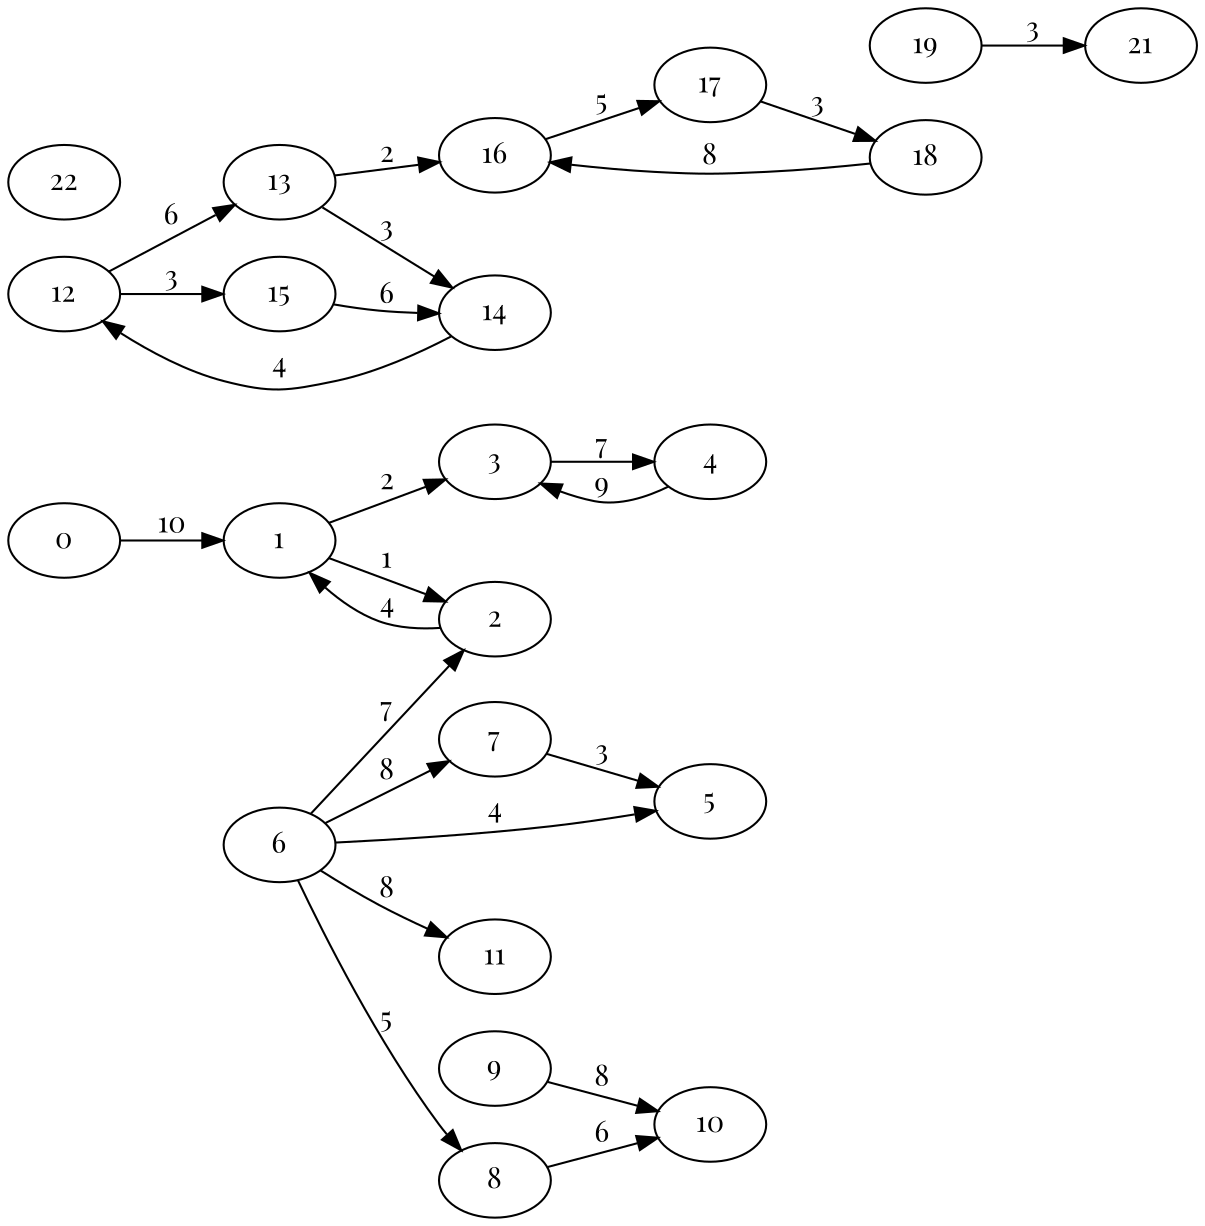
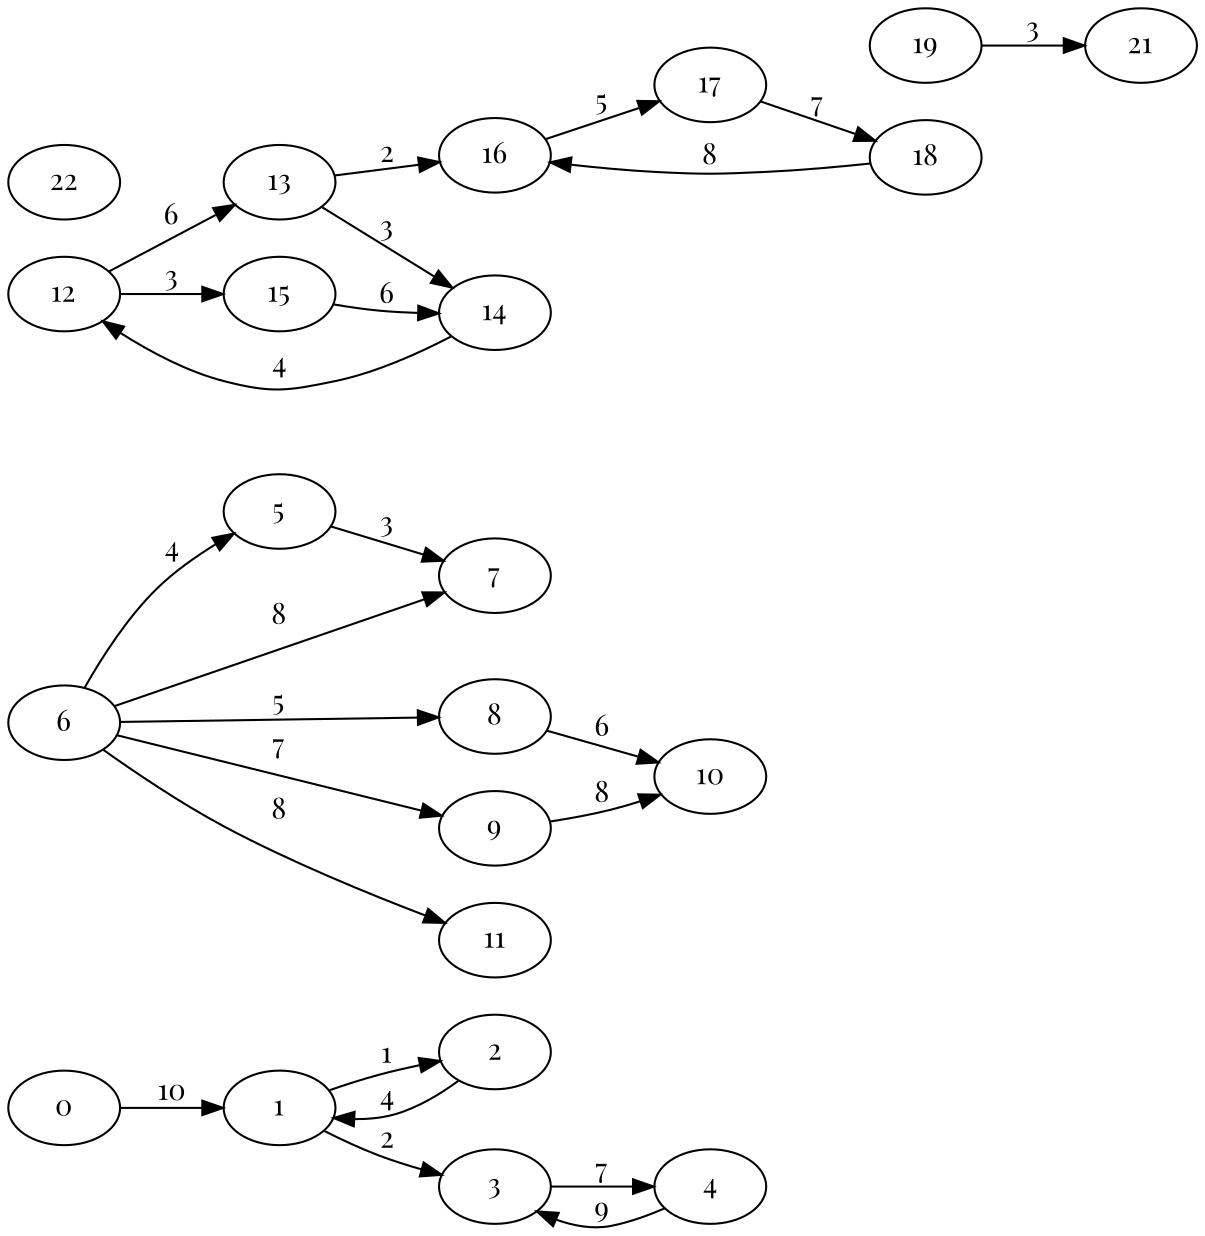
edge "17" -> "18": label "3" -> "7"
edge "6" -> "2": now "6" -> "9"
edge "7" -> "5": reversed
